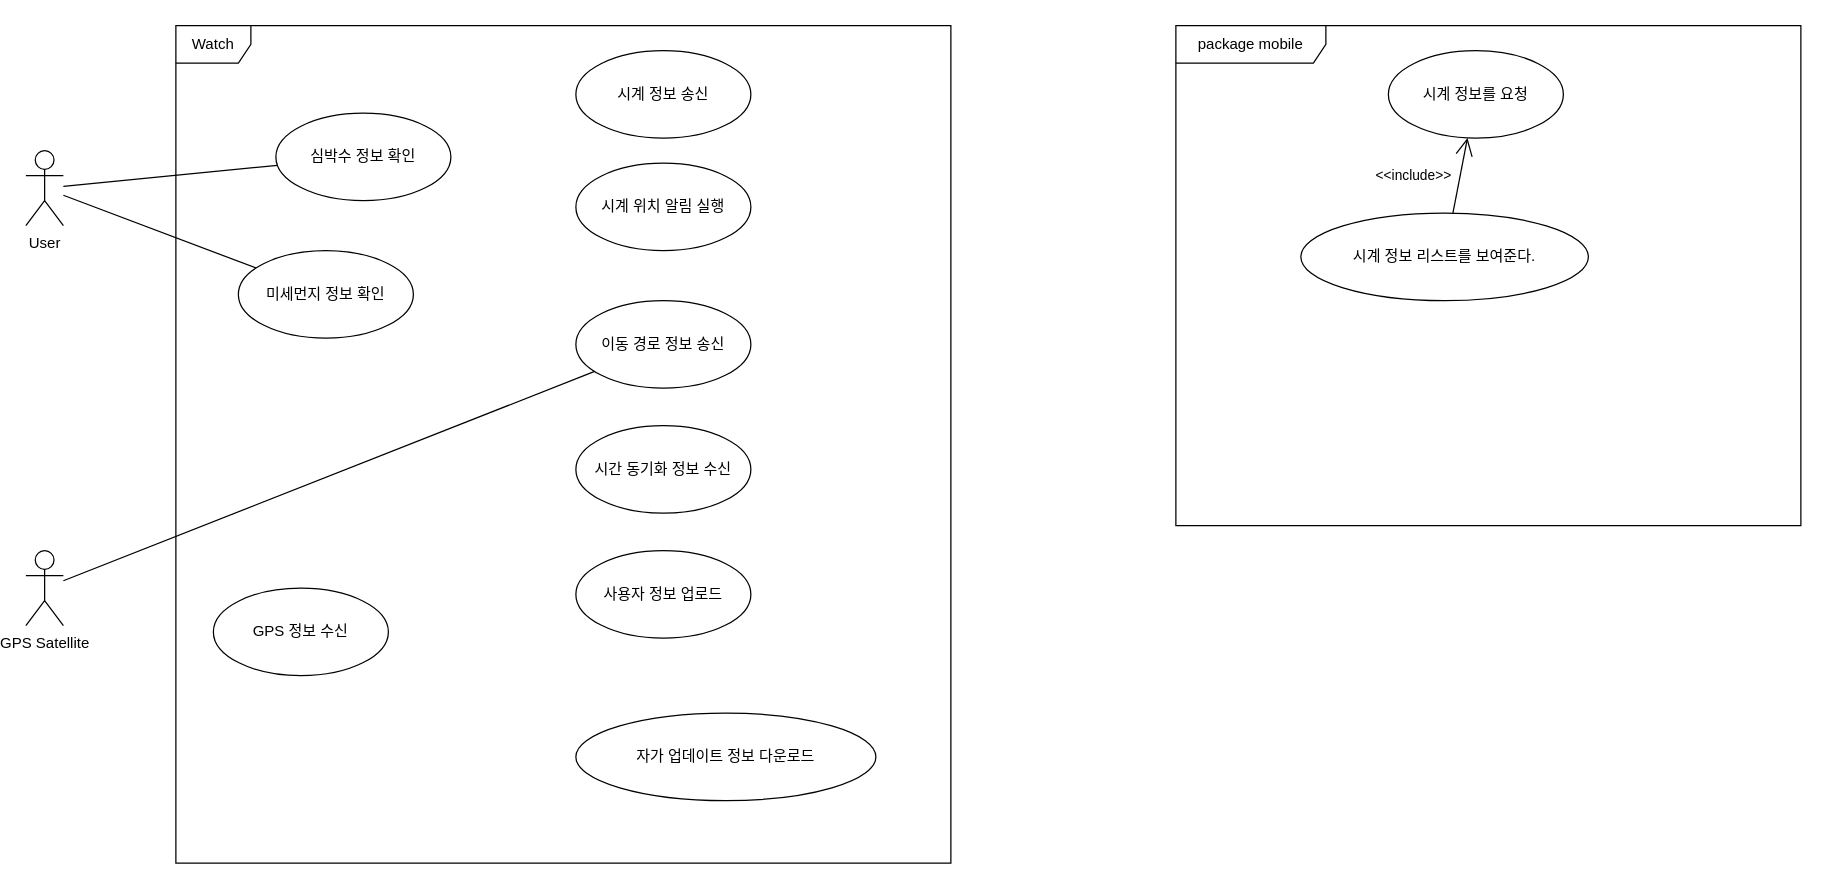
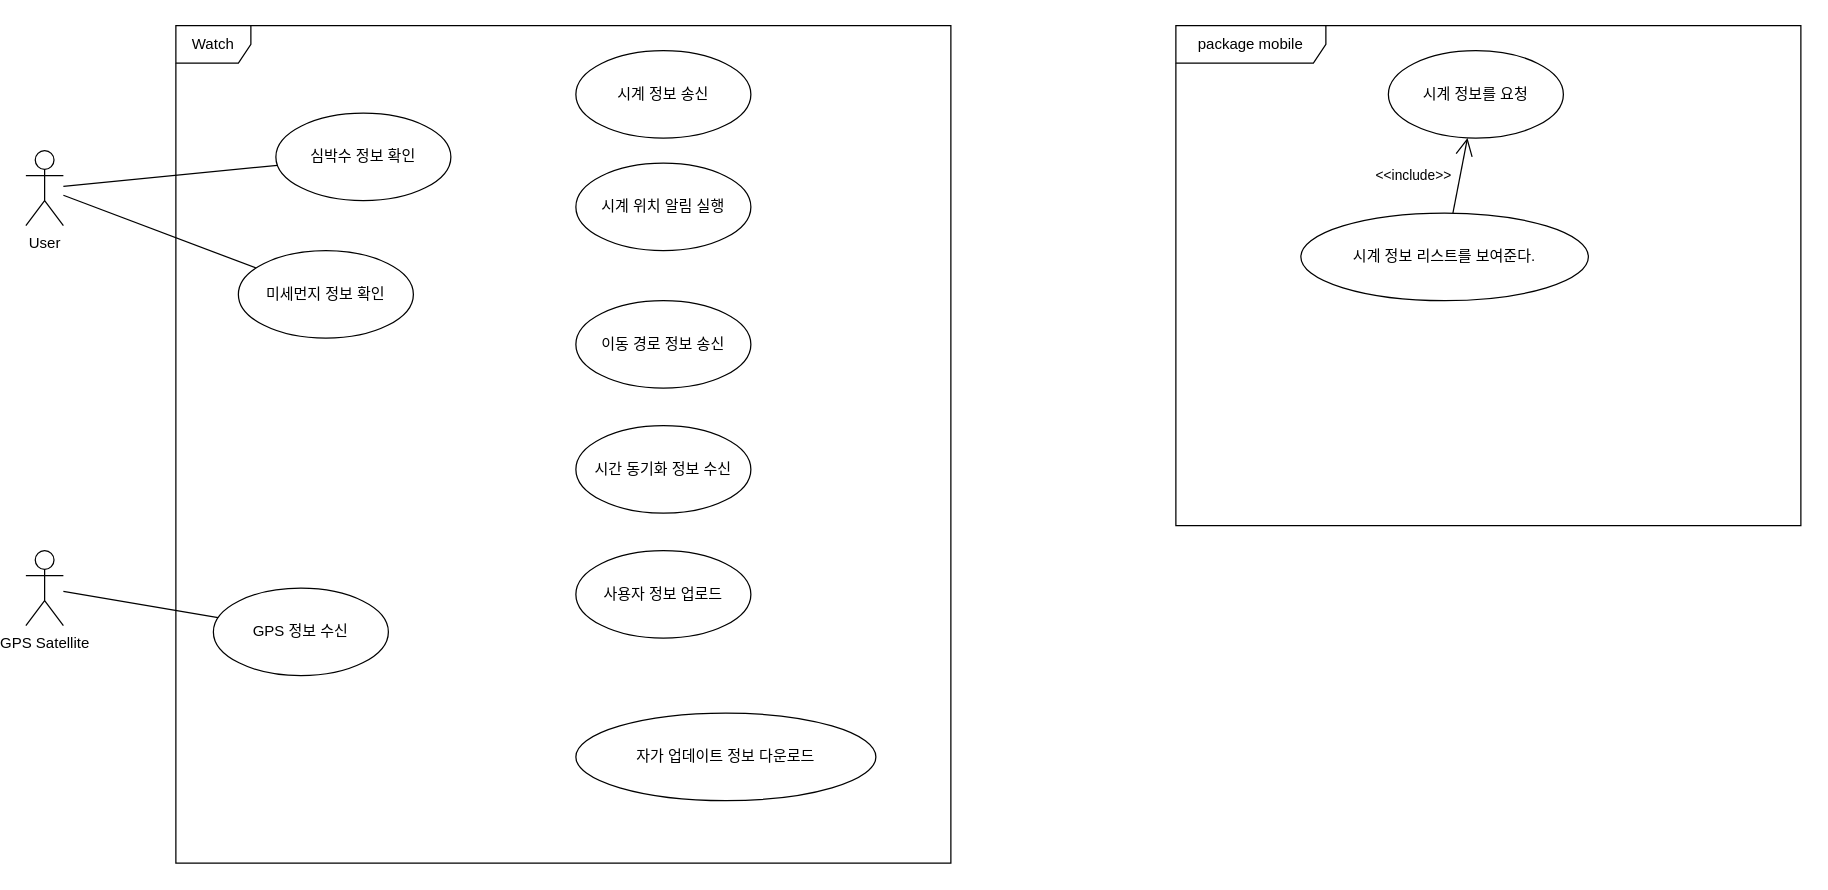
edge "이동 경로 정보 송신" -- "GPS Satellite": now "GPS 정보 수신" -- "GPS Satellite"
